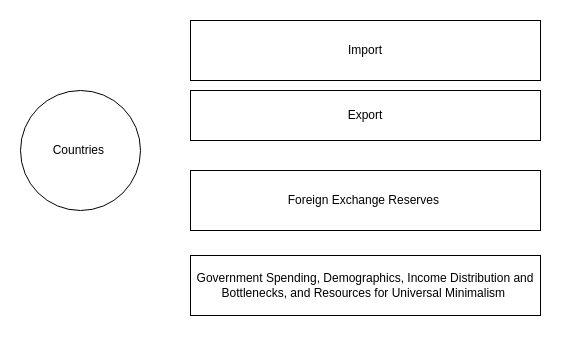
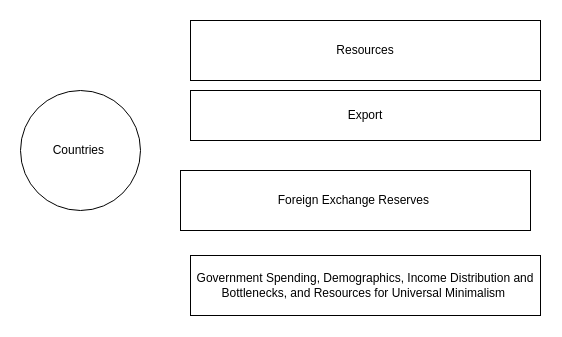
node "Import": label "Import" -> "Resources"
node "Foreign Exchange Reserves": moved (366, 201) -> (356, 201)
